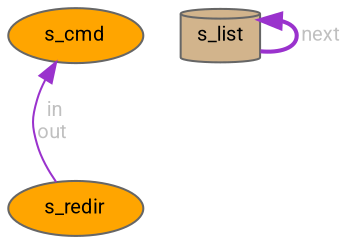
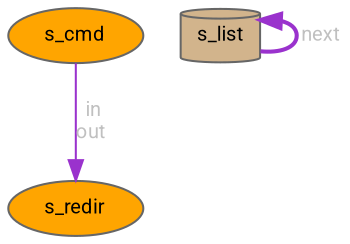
edge "s_redir" -> "s_cmd": reversed
